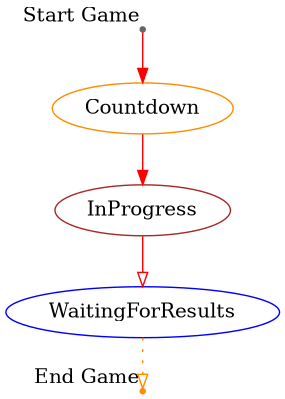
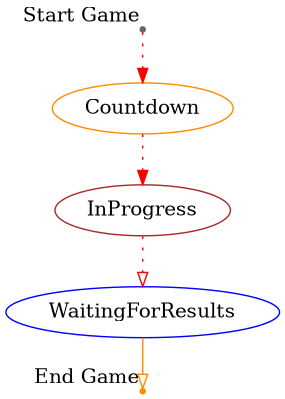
edge "Start Game" -> "Countdown": style solid -> dotted
edge "Countdown" -> "InProgress": style solid -> dotted
edge "InProgress" -> "WaitingForResults": style solid -> dotted
edge "WaitingForResults" -> "End Game": style dotted -> solid
